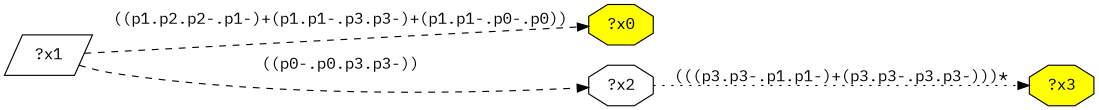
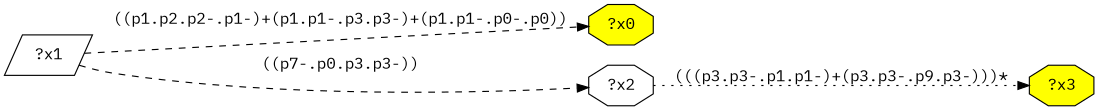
edge "?x1" -> "?x2": label "((p0-.p0.p3.p3-))" -> "((p7-.p0.p3.p3-))"
edge "?x2" -> "?x3": label "(((p3.p3-.p1.p1-)+(p3.p3-.p3.p3-)))*" -> "(((p3.p3-.p1.p1-)+(p3.p3-.p9.p3-)))*"
